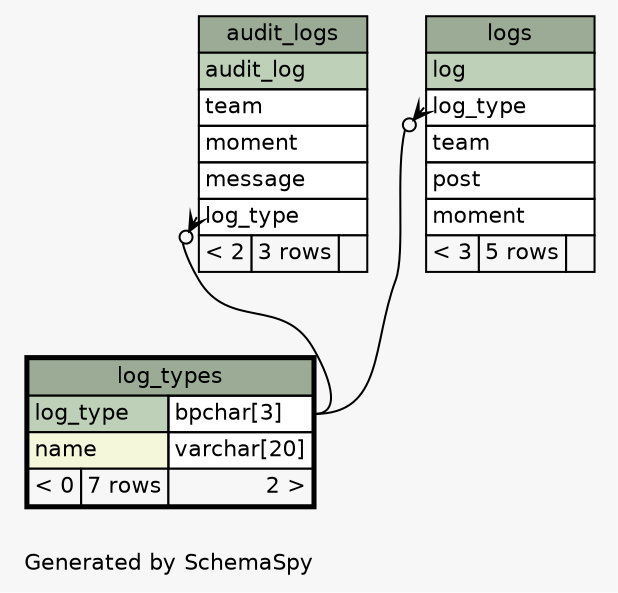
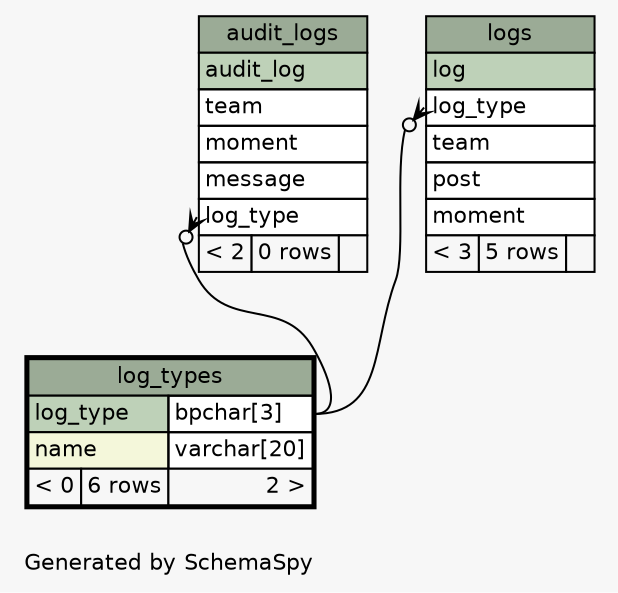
node "audit_logs": text "3 rows" -> "0 rows"
node "log_types": text "7 rows" -> "6 rows"
